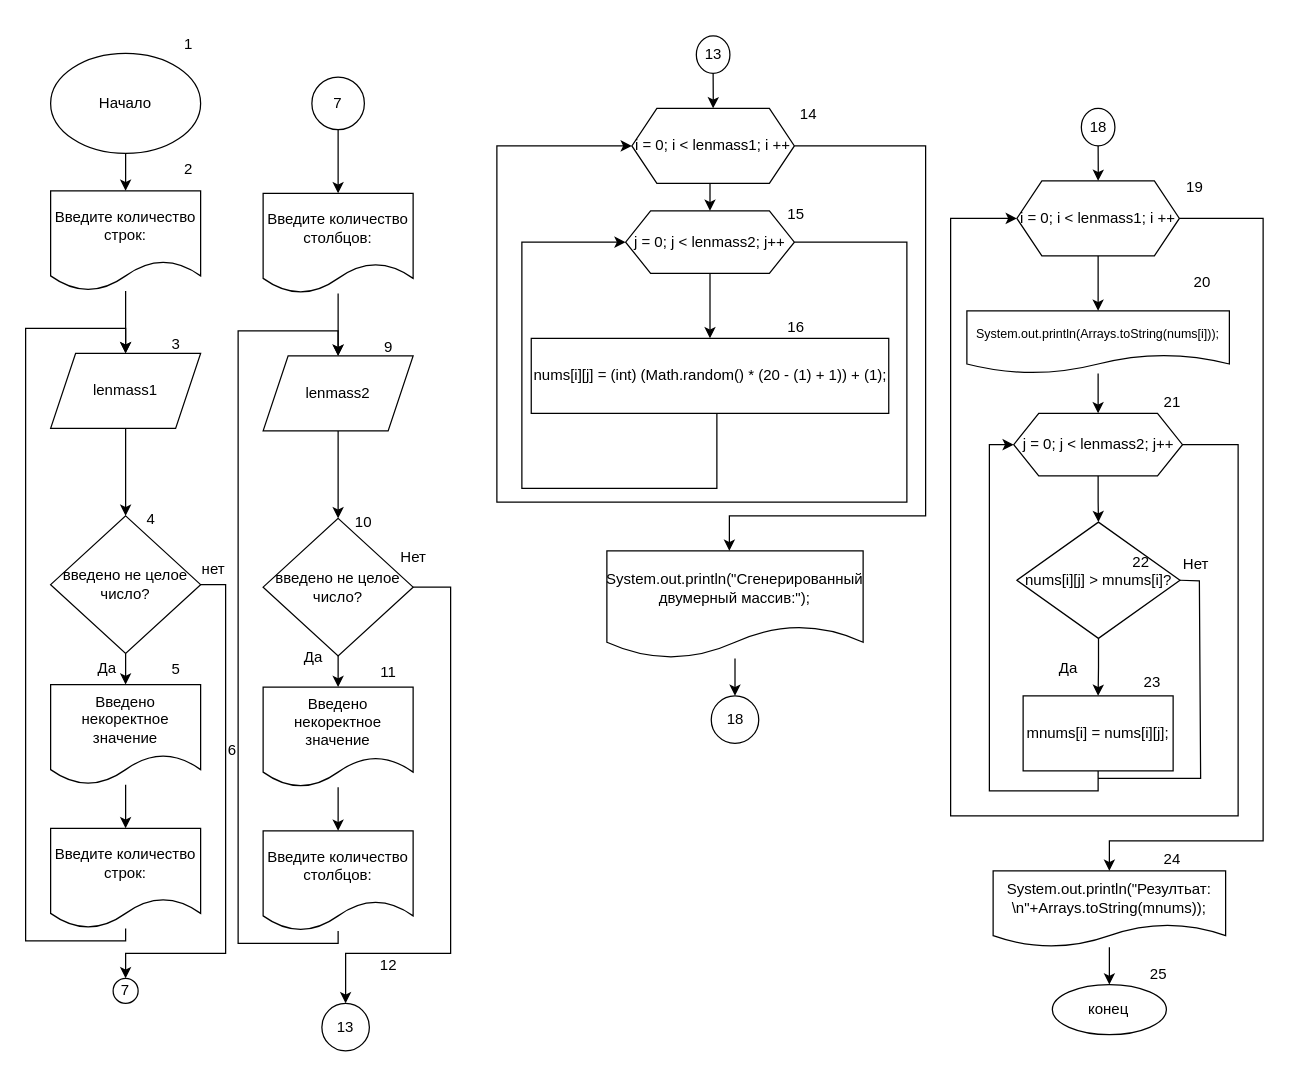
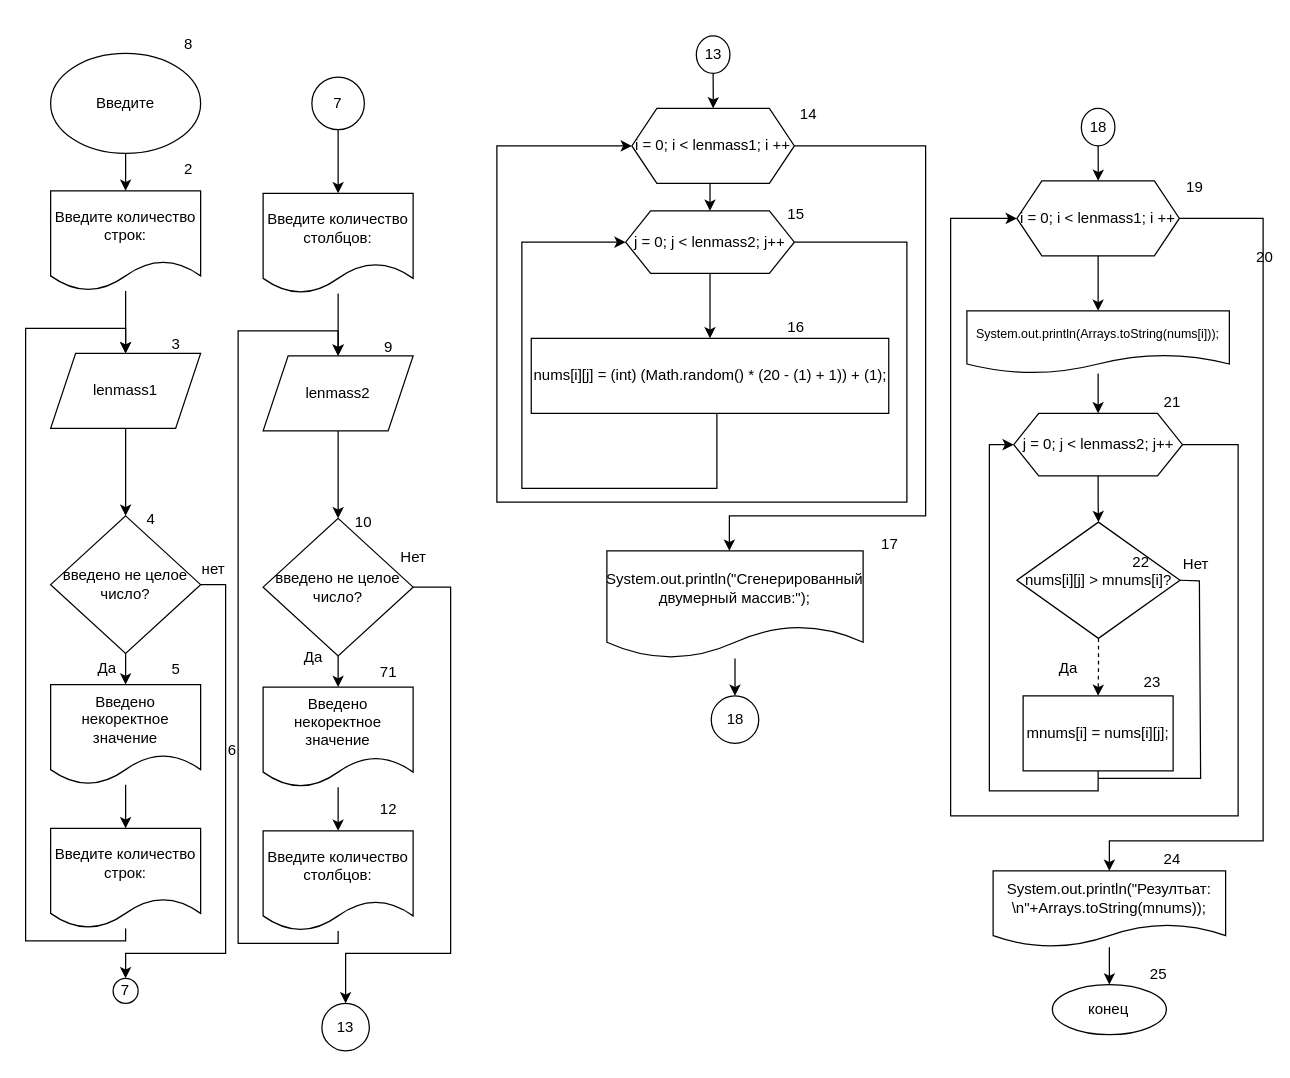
node "1": label "1" -> "8"
node "Начало": label "Начало" -> "Введите"
node "20": moved (1201, 282) -> (1264, 257)
node "17": added
edge "nums[i][j] > mnums[i]?" -> "mnums[i] = nums[i][j];": style solid -> dashed
node "11": label "11" -> "71"
node "12": moved (388, 966) -> (388, 809)
